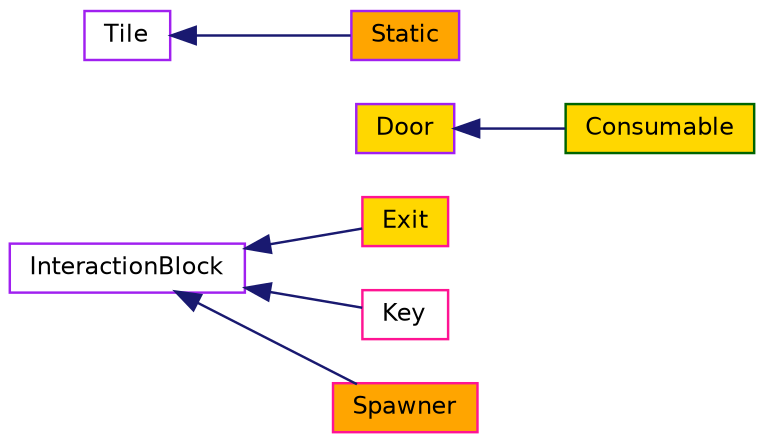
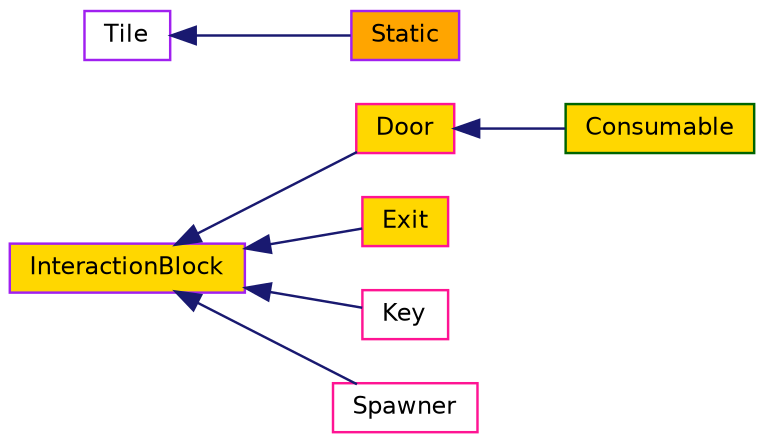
node "Door": color purple -> deeppink
edge "Door" -> "InteractionBlock": added
node "InteractionBlock": fillcolor white -> gold
node "Spawner": fillcolor orange -> white
